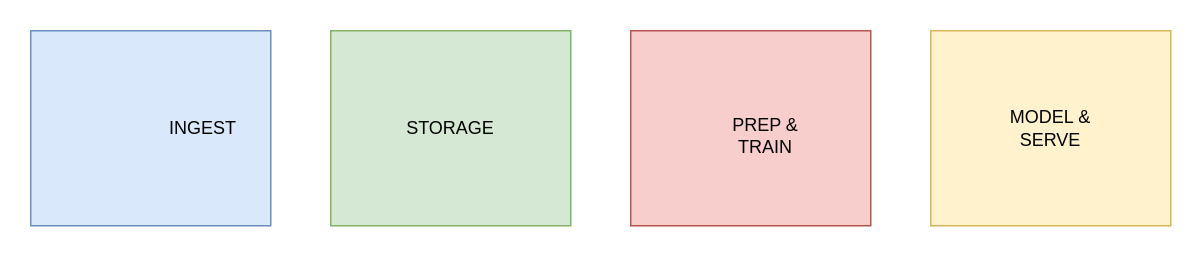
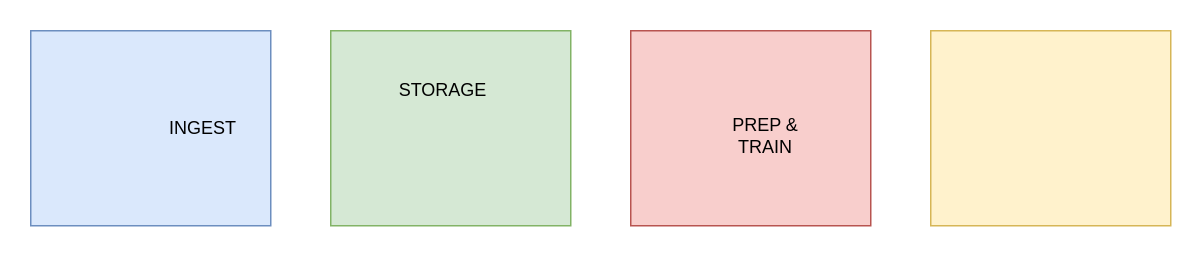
node "STORAGE": moved (451, 128) -> (443, 91)
node "MODEL & SERVE": removed
